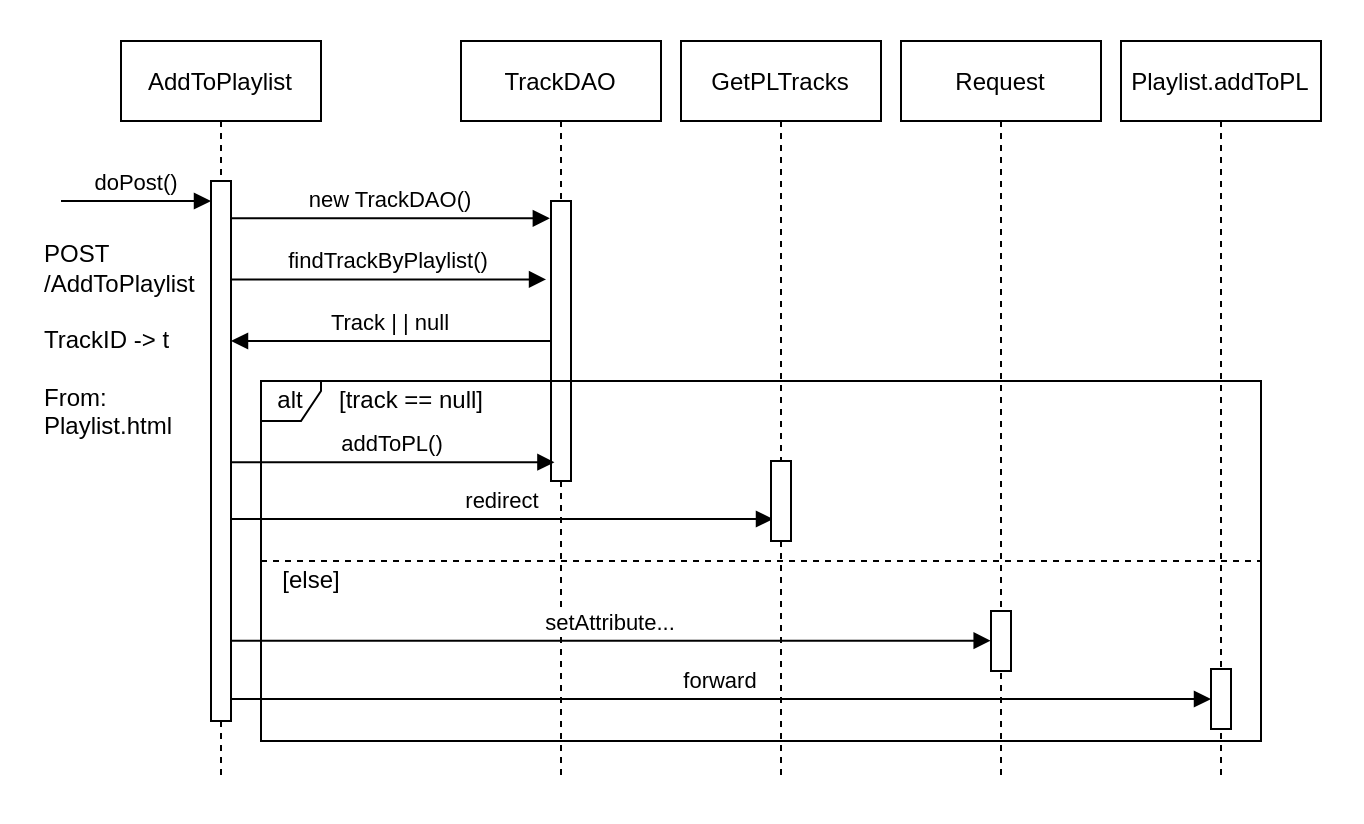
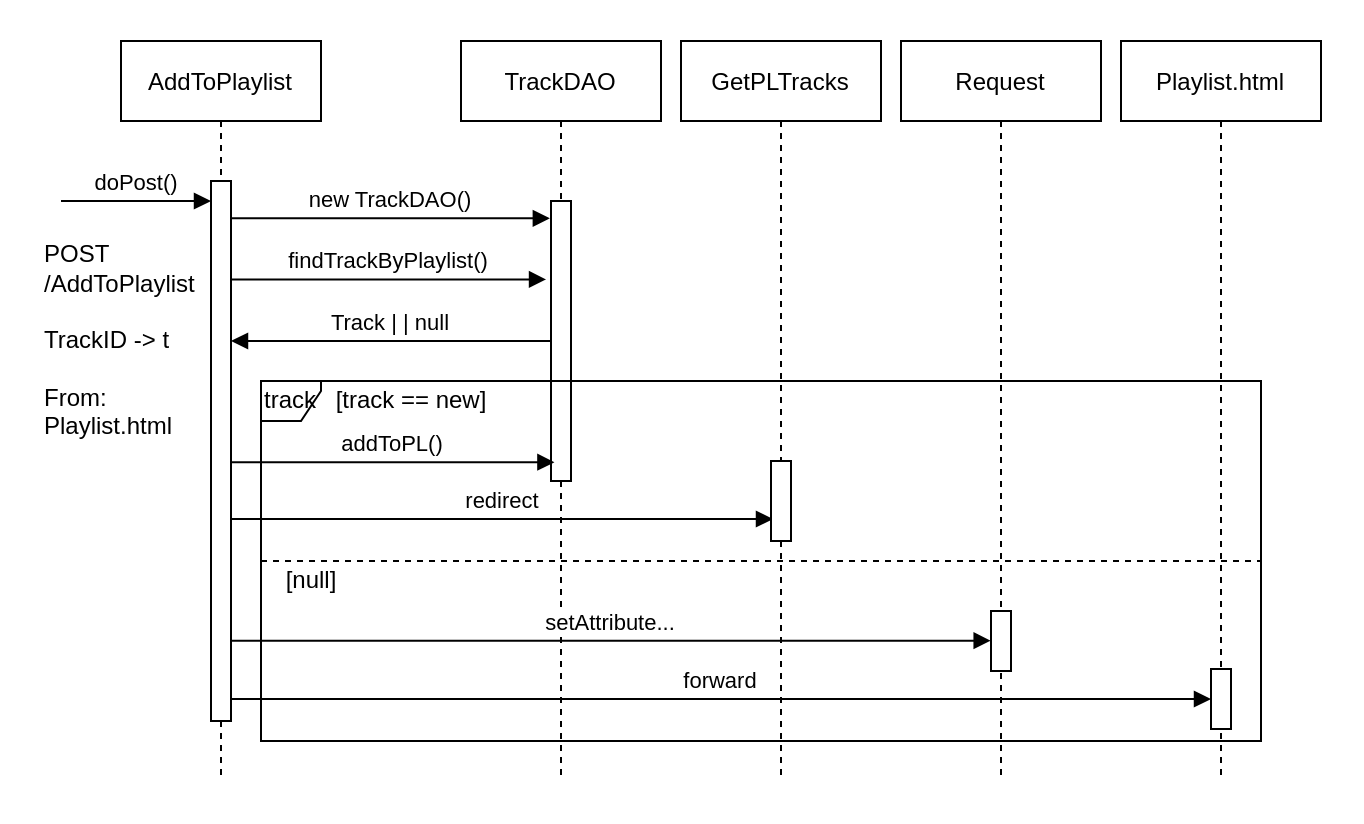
node "Playlist.addToPL": label "Playlist.addToPL" -> "Playlist.html"
node "alt": label "alt" -> "track"
node "[track == null]": label "[track == null]" -> "[track == new]"
node "[else]": label "[else]" -> "[null]"
